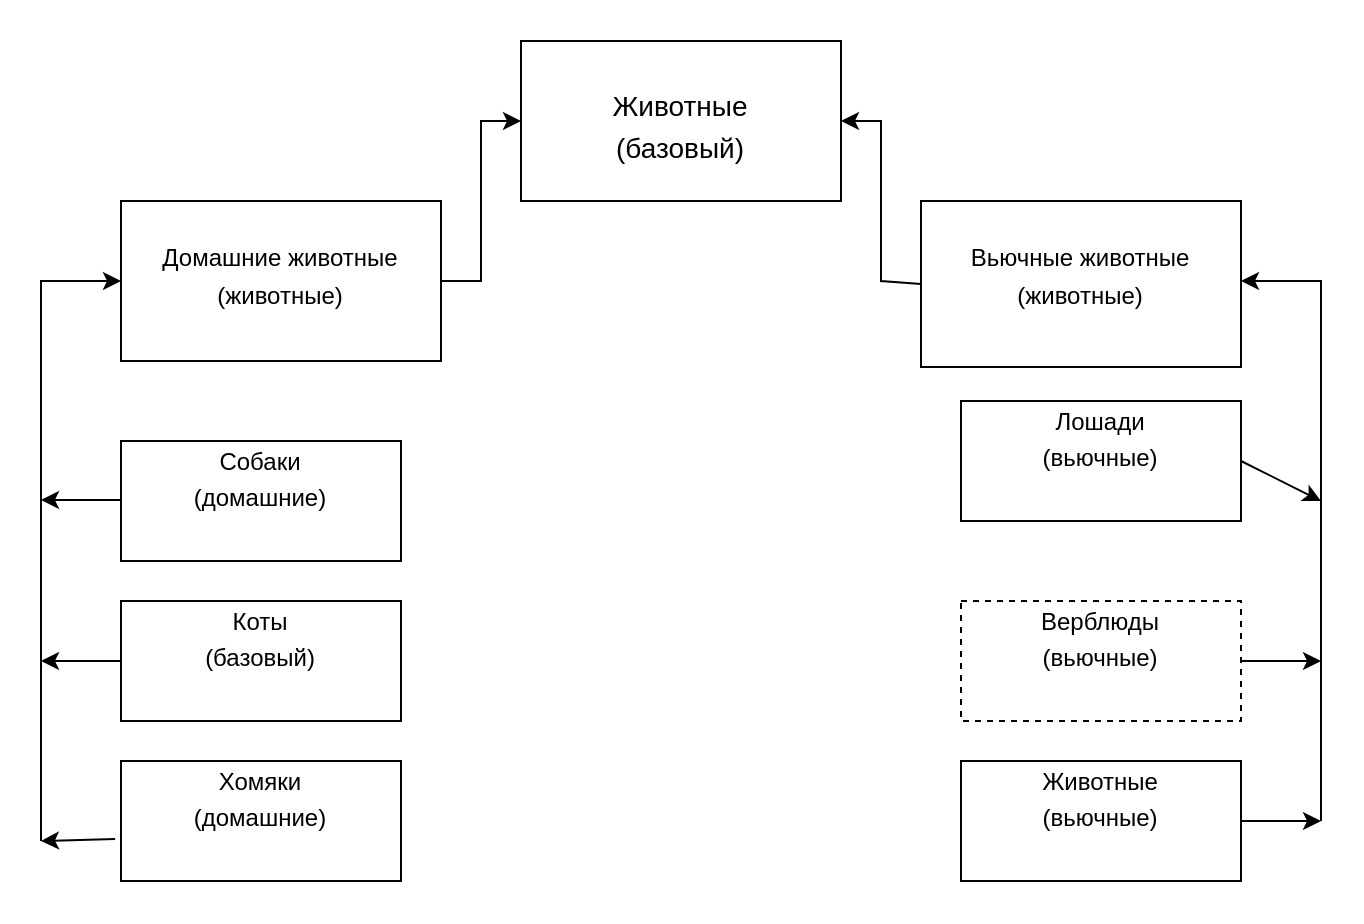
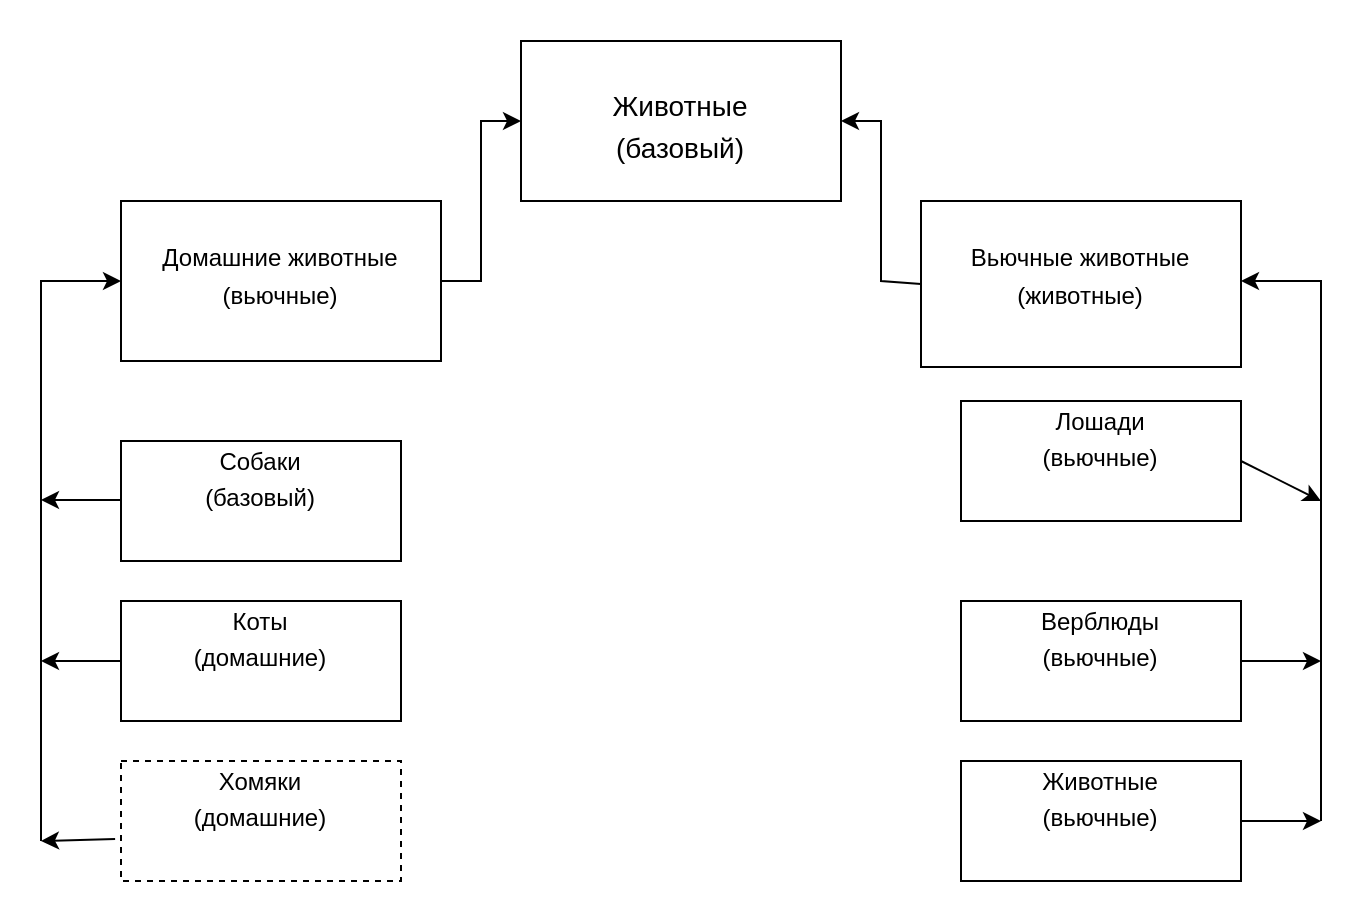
node "Домашние животные (животные)": label "Домашние животные (животные)" -> "Домашние животные (вьючные)"
node "Собаки (домашние)": label "Собаки (домашние)" -> "Собаки (базовый)"
node "Коты (базовый)": label "Коты (базовый)" -> "Коты (домашние)"
node "Верблюды (вьючные)": style dashed -> solid
node "Хомяки (домашние)": style solid -> dashed
